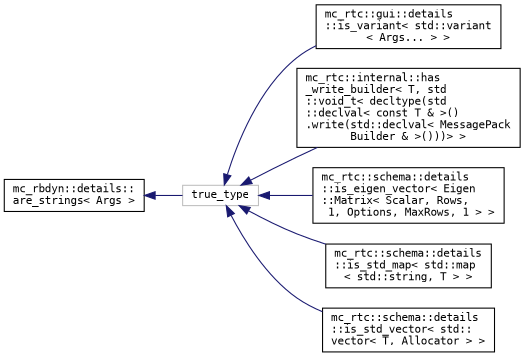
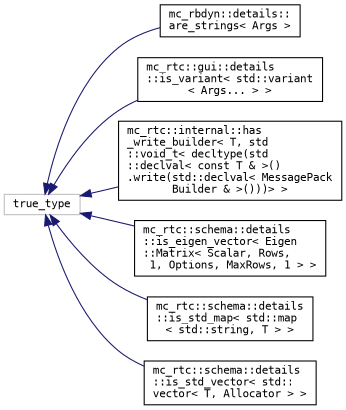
edge "true_type" -> "mc_rbdyn::details:: are_strings< Args >": reversed
